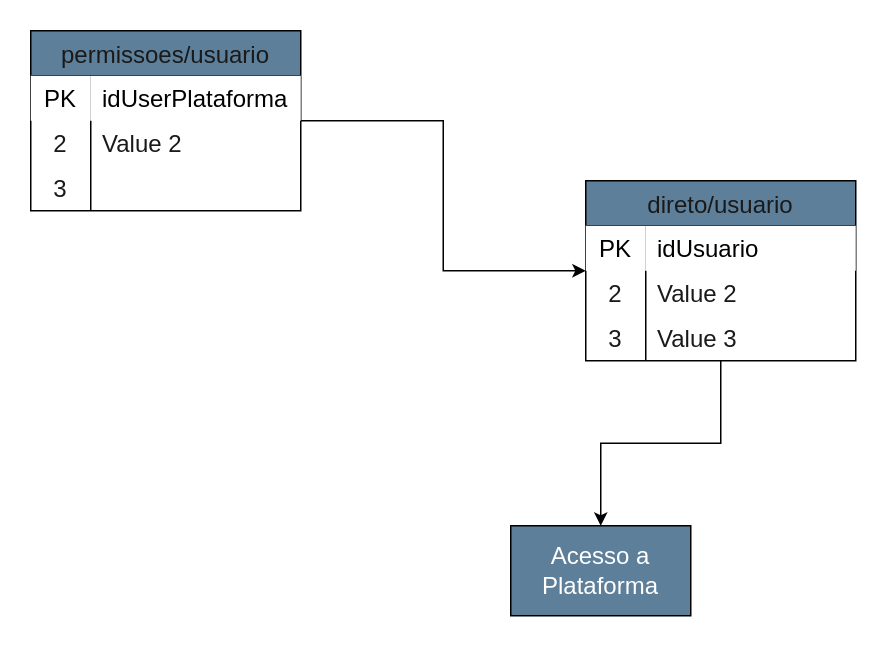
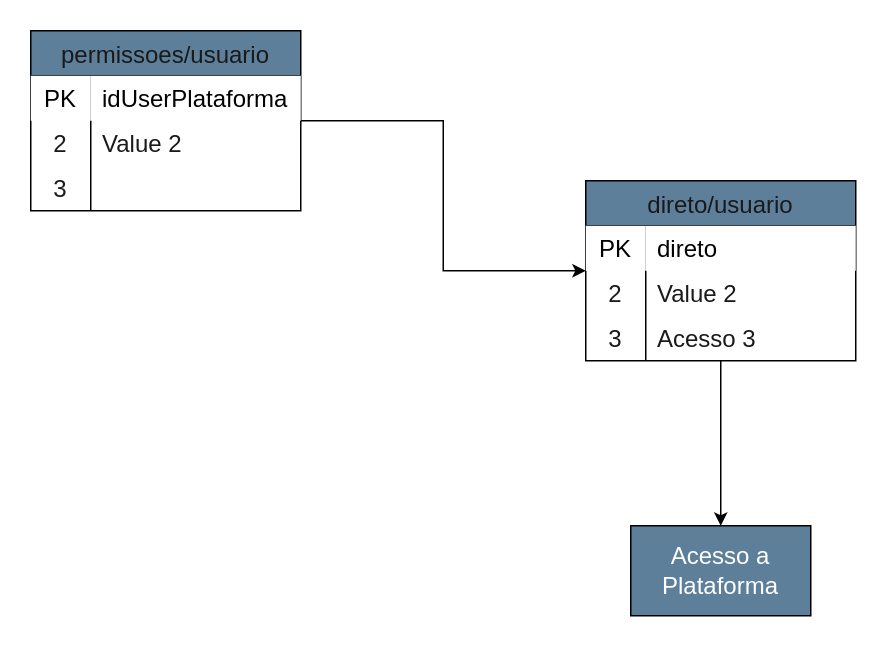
node "idUsuario": label "idUsuario" -> "direto"
node "Value 3": label "Value 3" -> "Acesso 3"
node "Acesso a Plataforma": moved (601, 571) -> (721, 571)
